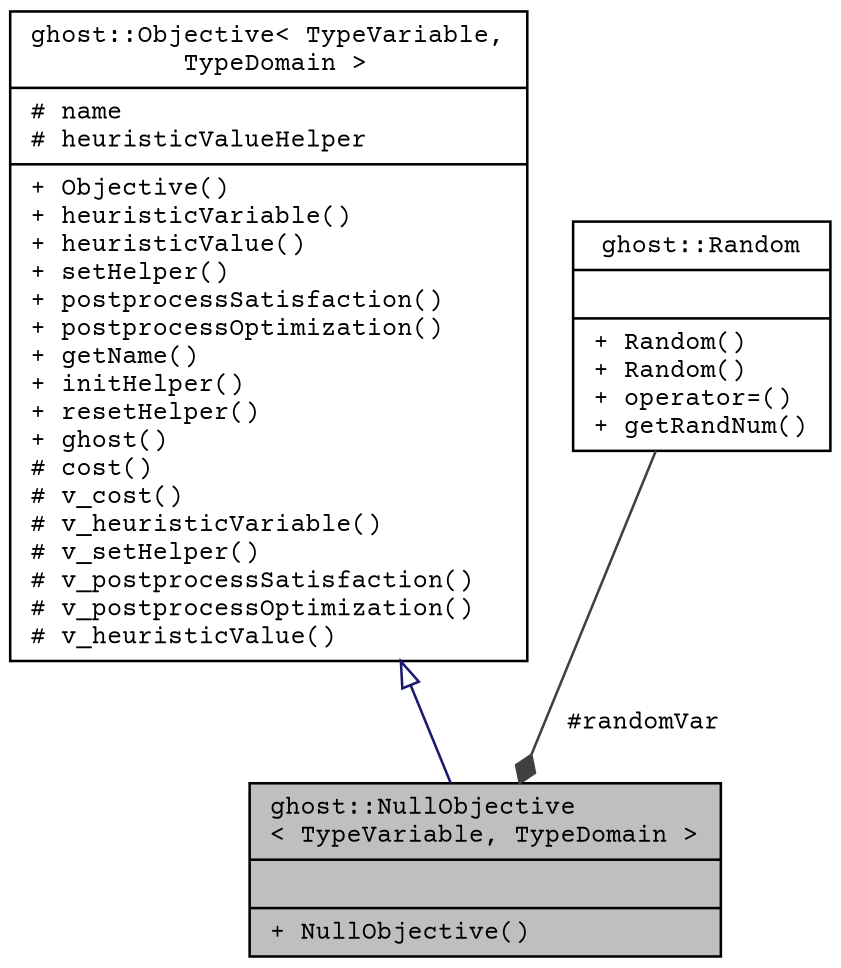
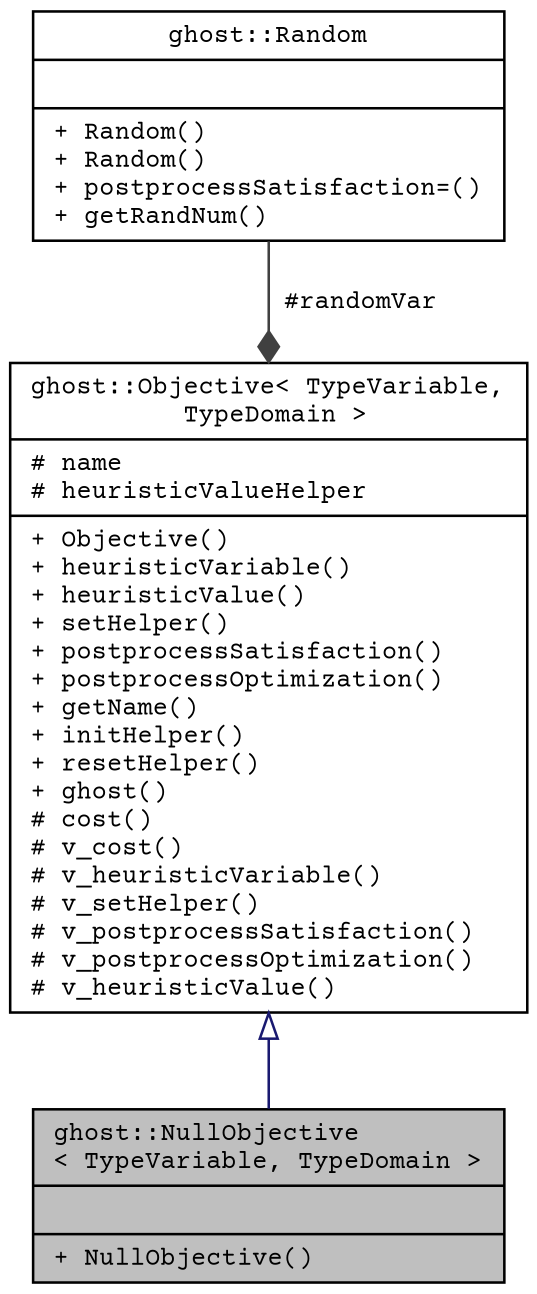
node "ghost::Random": text "+ operator=()" -> "+ postprocessSatisfaction=()"
edge "ghost::Random" -> "ghost::NullObjective": now "ghost::Random" -> "ghost::Objective< TypeVariable,"
